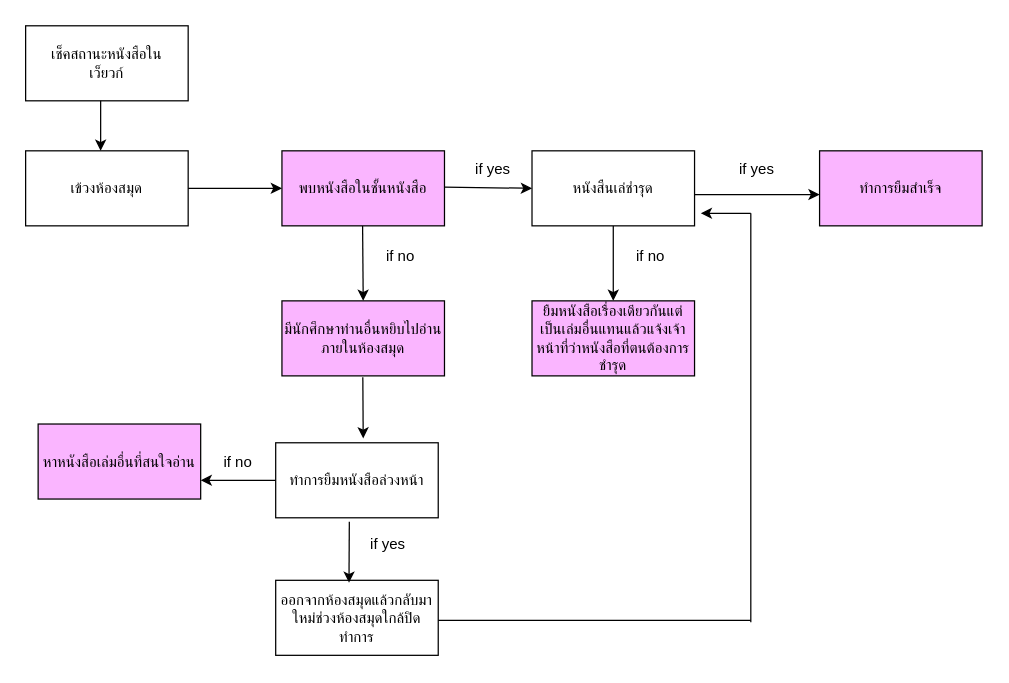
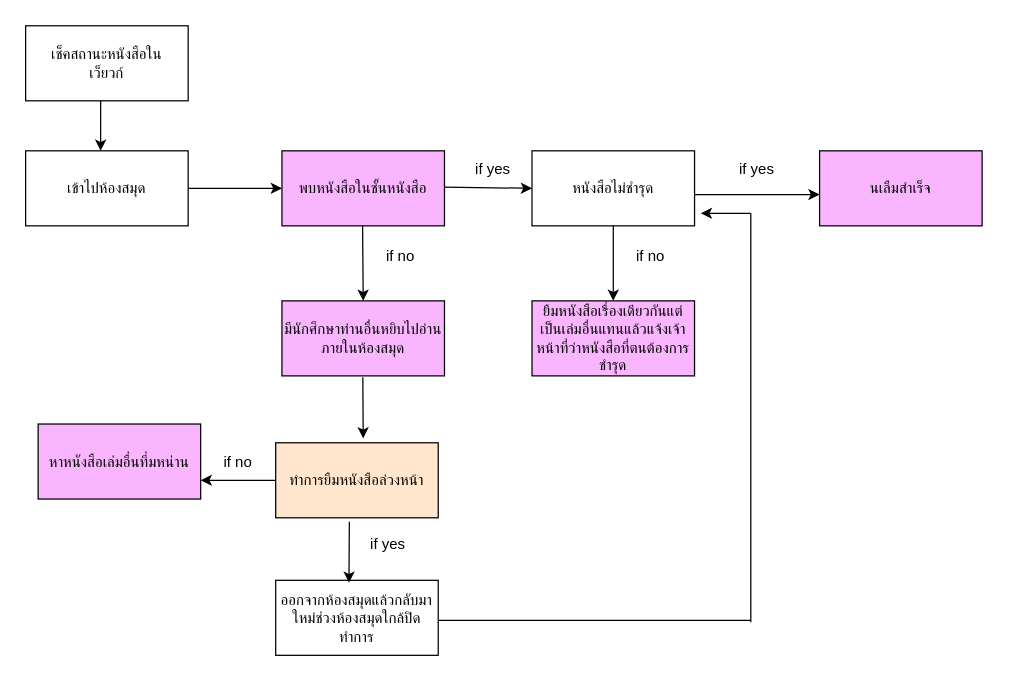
node "เข้วงห้องสมุด": label "เข้วงห้องสมุด" -> "เข้าไปห้องสมุด"
node "หนังสืนเล่ชำรุด": label "หนังสืนเล่ชำรุด" -> "หนังสือไม่ชำรุด"
node "ทำการยืมสำเร็จ": label "ทำการยืมสำเร็จ" -> "นเลืมสำเร็จ"
node "หาหนังสือเล่มอื่นที่สนใจอ่าน": label "หาหนังสือเล่มอื่นที่สนใจอ่าน" -> "หาหนังสือเล่มอื่นที่มหน่าน"
node "ทำการยืมหนังสือล่วงหน้า": fillcolor #ffffff -> #ffe6cc
